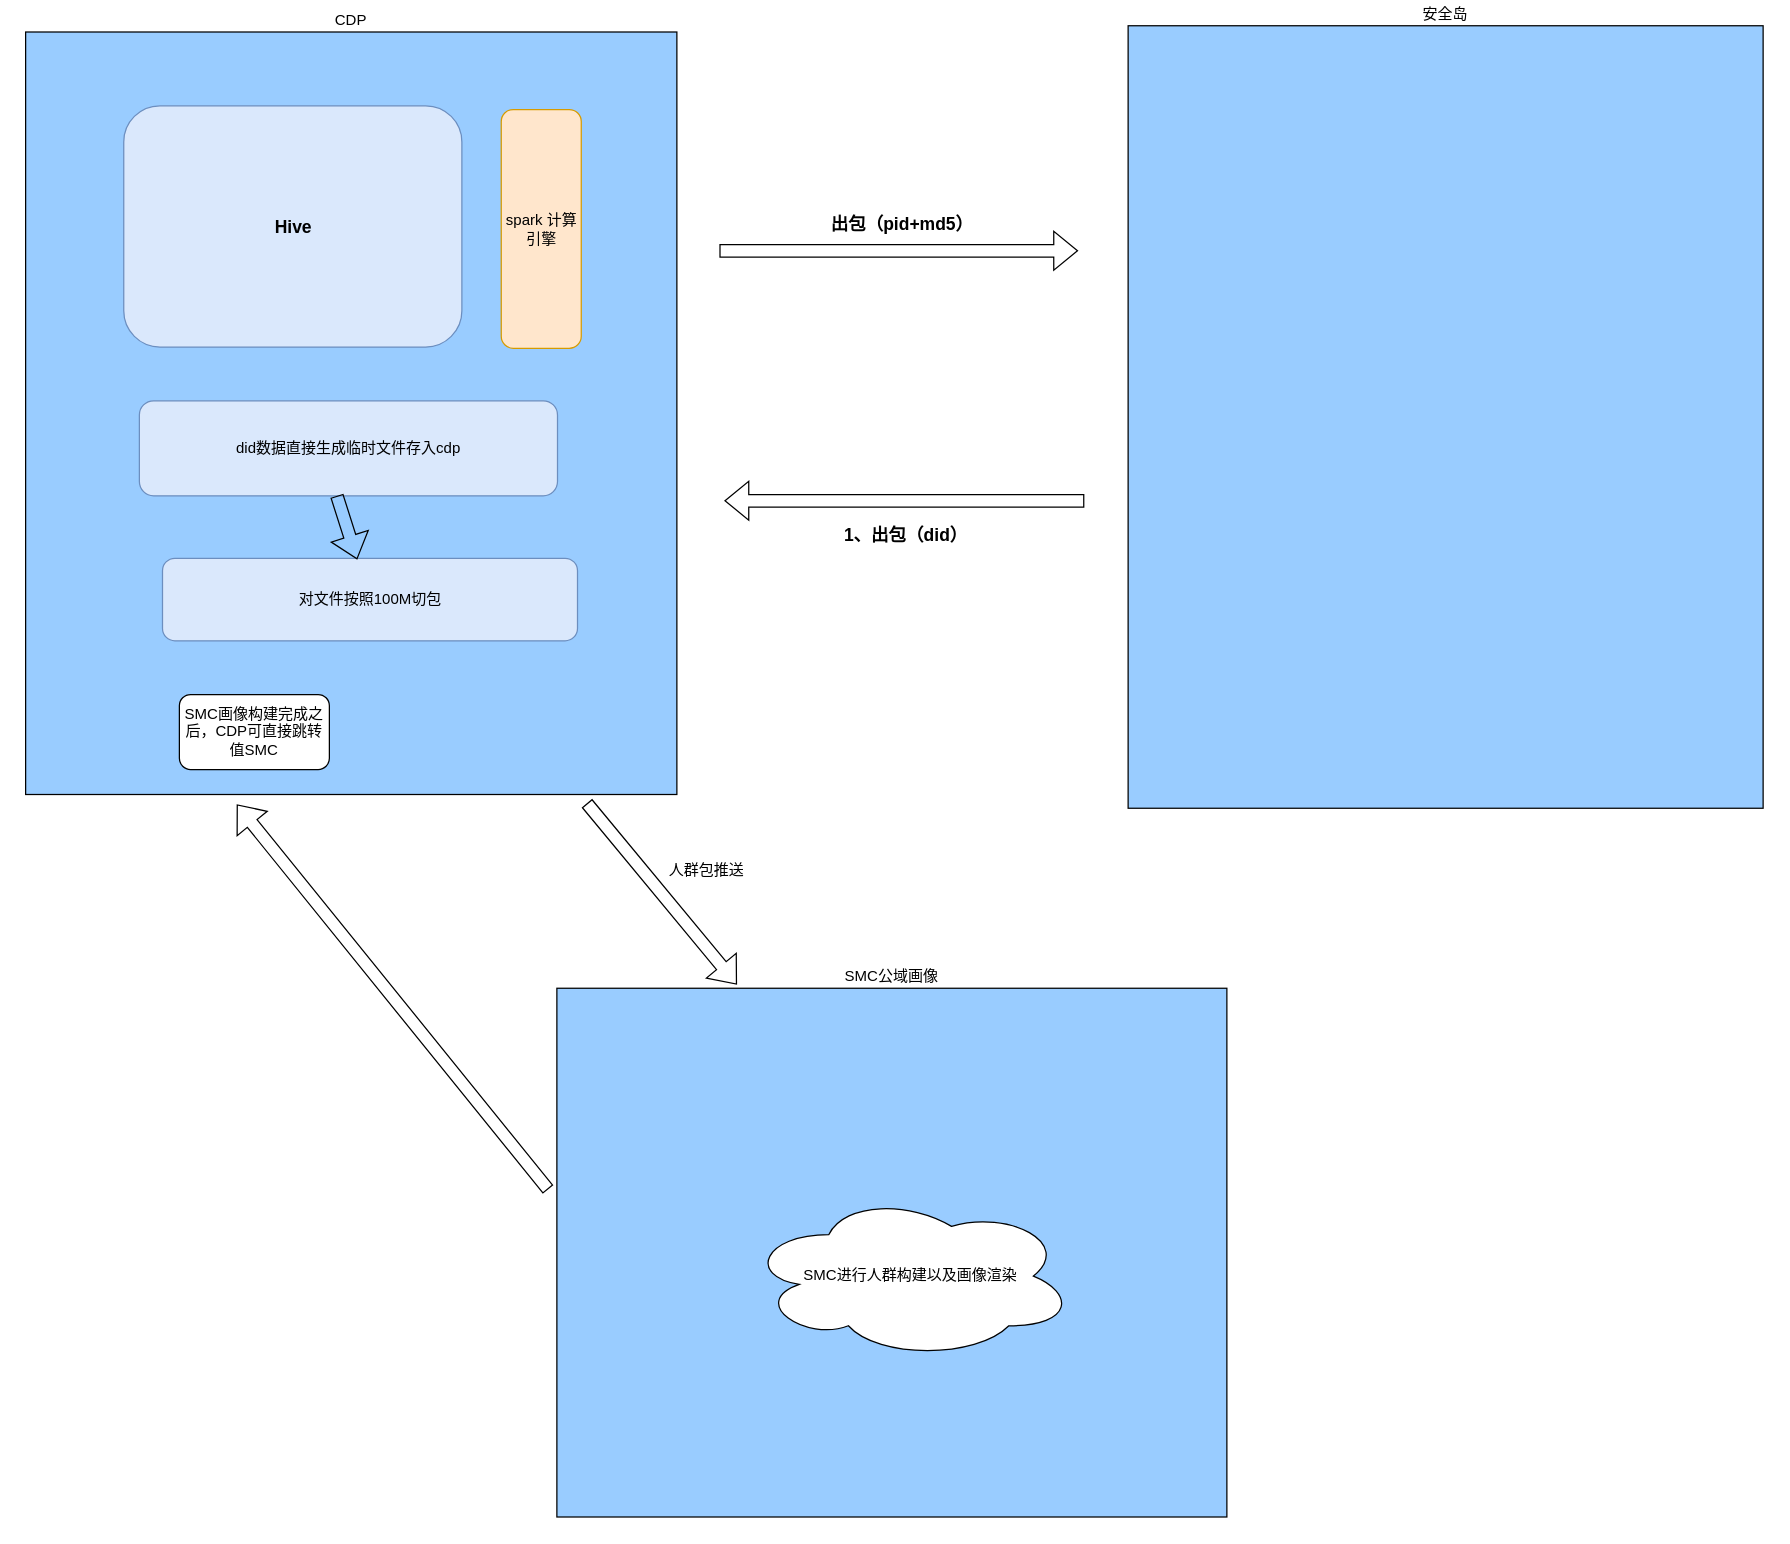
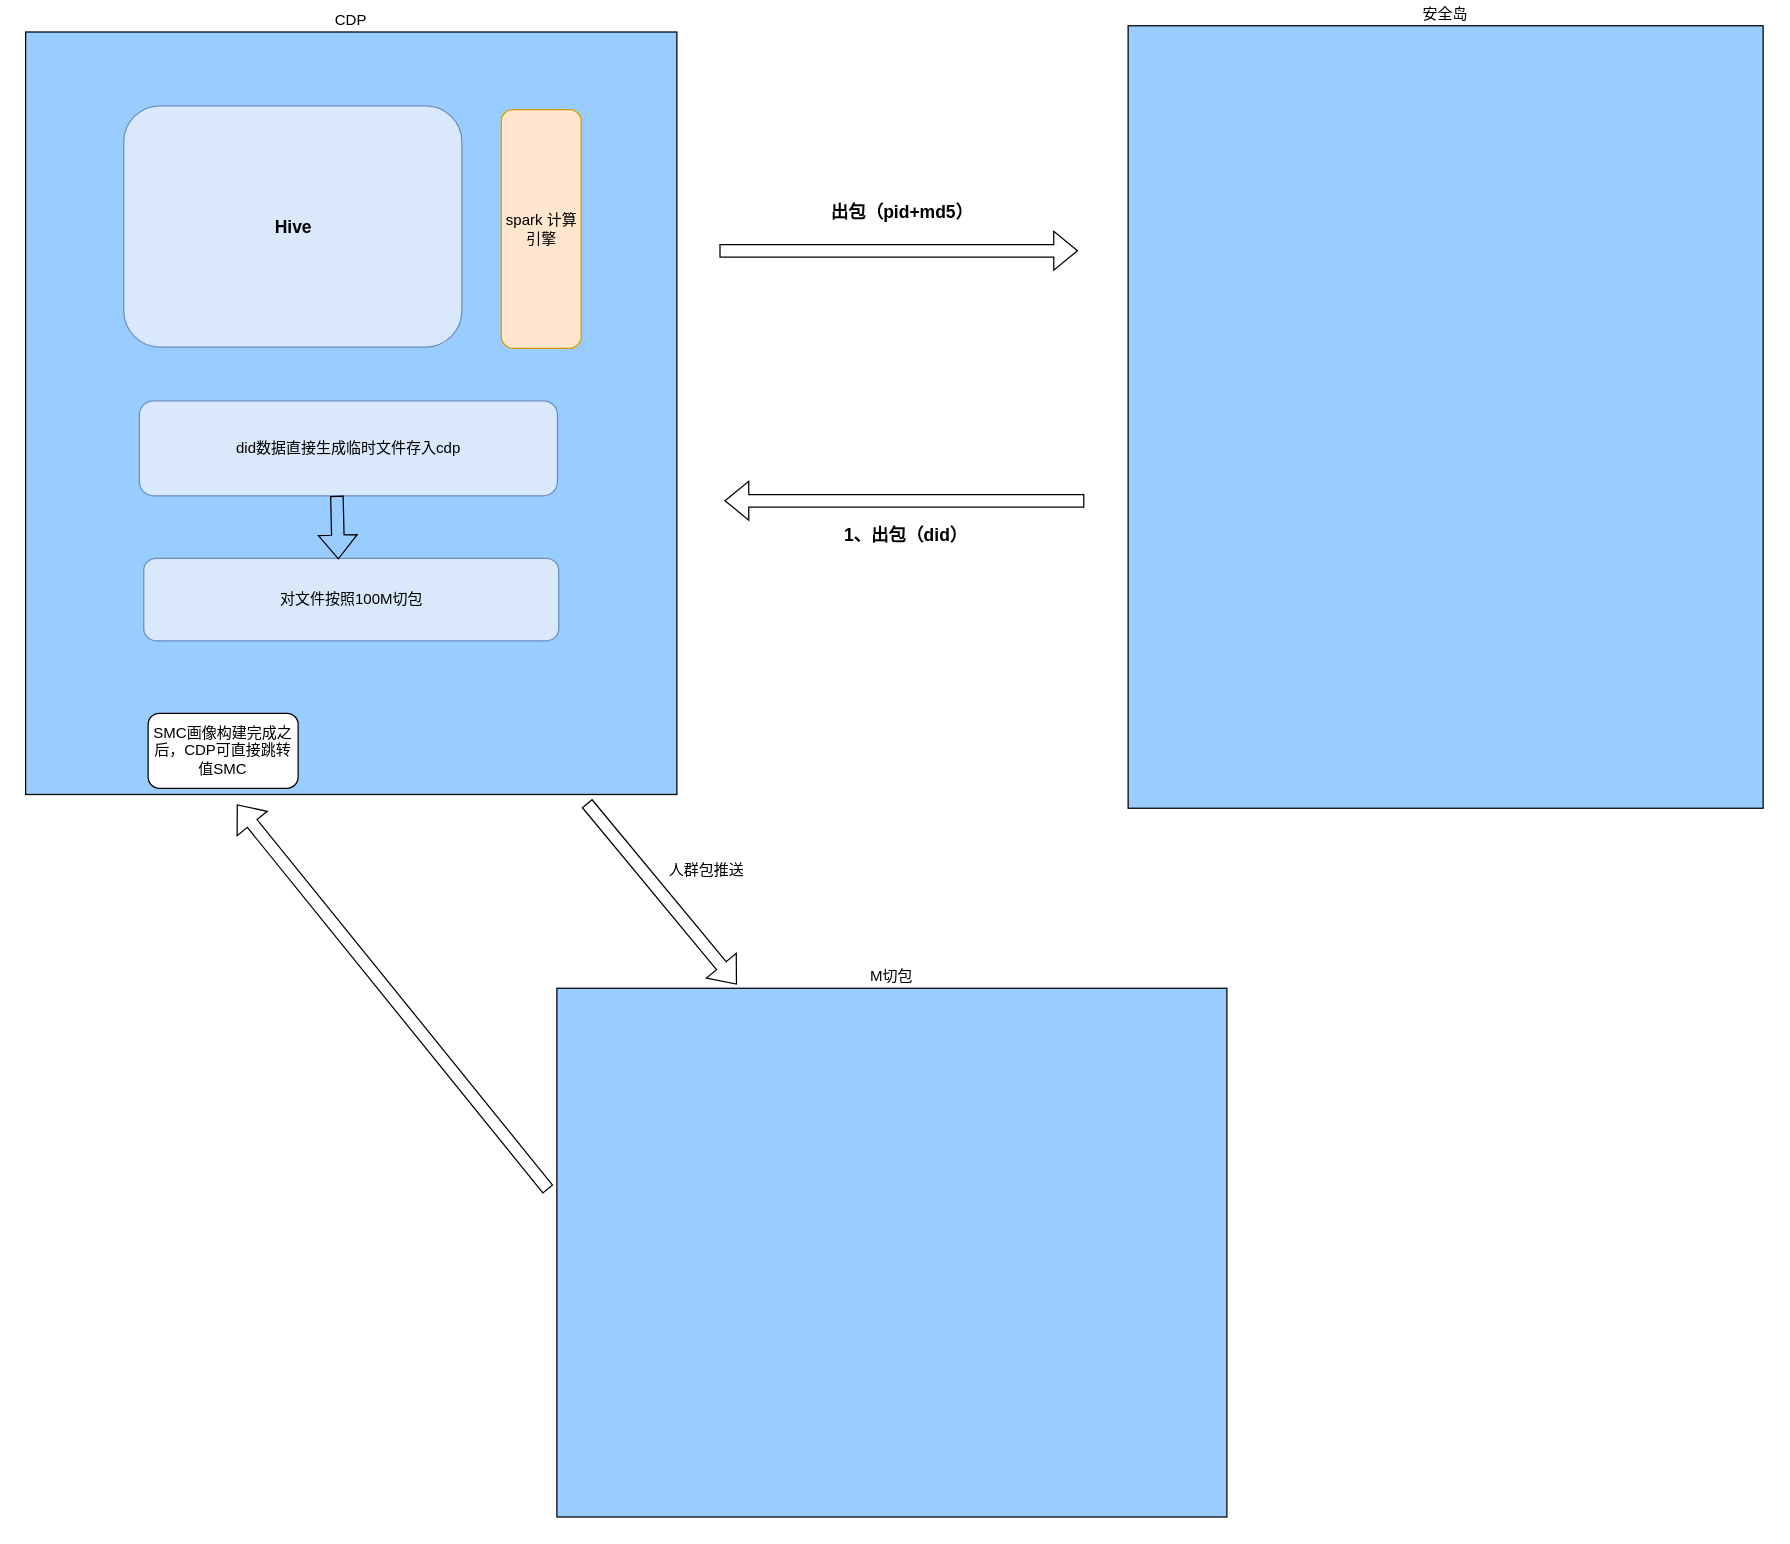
node "出包（pid+md5）": moved (903, 224) -> (903, 212)
node "对文件按照100M切包": moved (370, 599) -> (351, 599)
node "SMC画像构建完成之后，CDP可直接跳转值SMC": moved (254, 732) -> (223, 751)
node "SMC公域画像": label "SMC公域画像" -> "M切包"
node "SMC进行人群构建以及画像渲染": removed
